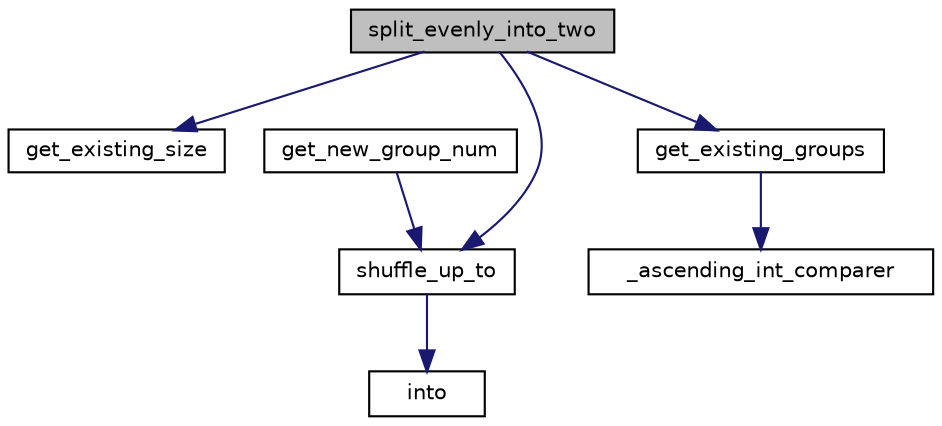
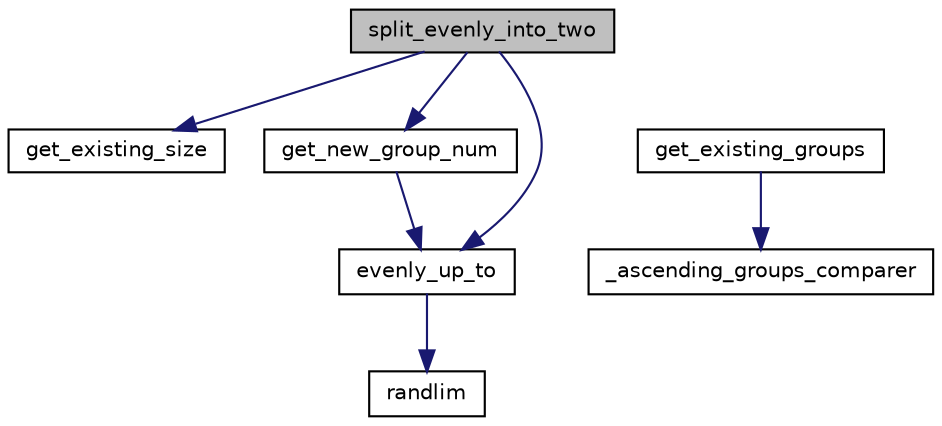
edge "split_evenly_into_two" -> "get_existing_groups": now "split_evenly_into_two" -> "get_new_group_num"
node "shuffle_up_to": label "shuffle_up_to" -> "evenly_up_to"
node "_ascending_int_comparer": label "_ascending_int_comparer" -> "_ascending_groups_comparer"
node "into": label "into" -> "randlim"
